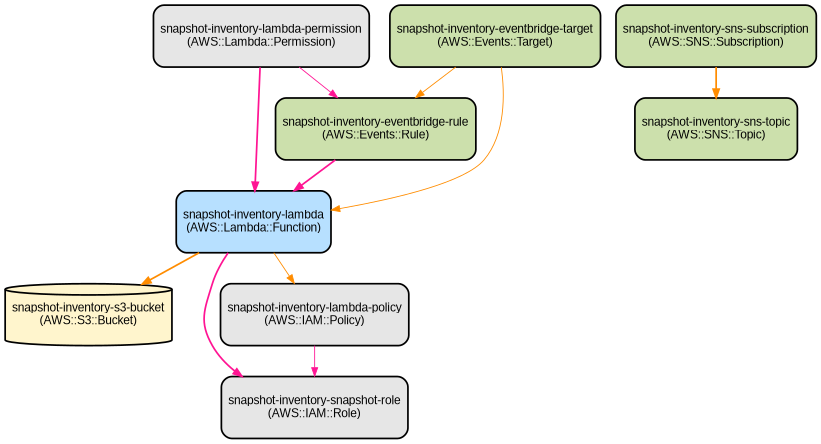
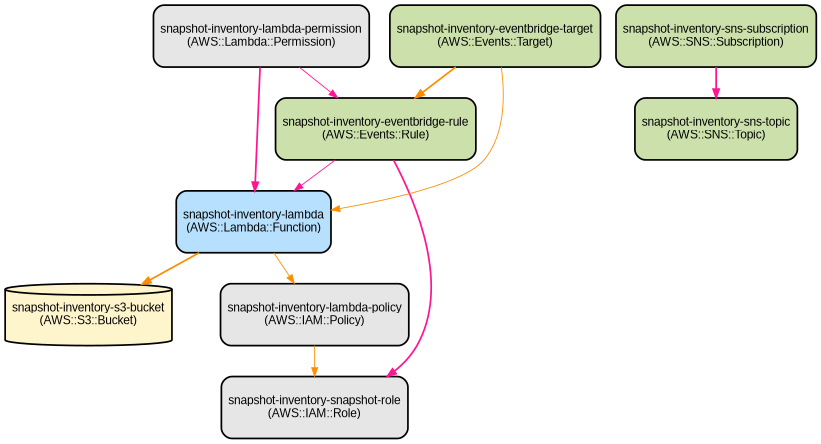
edge "snapshot-inventory-sns-subscription (AWS::SNS::Subscription)" -> "snapshot-inventory-sns-topic (AWS::SNS::Topic)": color darkorange -> deeppink
edge "snapshot-inventory-eventbridge-target (AWS::Events::Target)" -> "snapshot-inventory-eventbridge-rule (AWS::Events::Rule)": style solid -> bold
edge "snapshot-inventory-eventbridge-rule (AWS::Events::Rule)" -> "snapshot-inventory-lambda (AWS::Lambda::Function)": style bold -> solid
edge "snapshot-inventory-lambda (AWS::Lambda::Function)" -> "snapshot-inventory-snapshot-role (AWS::IAM::Role)": now "snapshot-inventory-eventbridge-rule (AWS::Events::Rule)" -> "snapshot-inventory-snapshot-role (AWS::IAM::Role)"
edge "snapshot-inventory-lambda-policy (AWS::IAM::Policy)" -> "snapshot-inventory-snapshot-role (AWS::IAM::Role)": color deeppink -> darkorange
